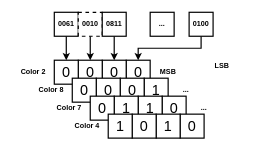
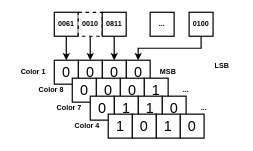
node "Color 2": label "Color 2" -> "Color 1"
